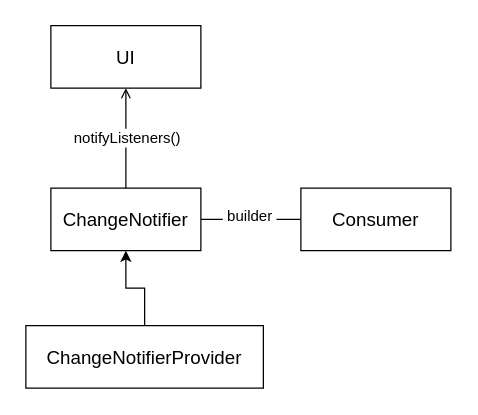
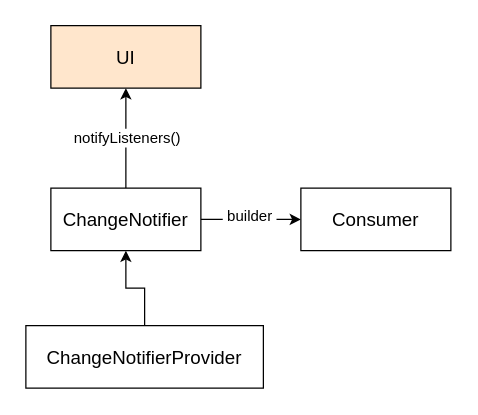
node "UI": fillcolor #ffffff -> #ffe6cc
edge "ChangeNotifier" -> "UI": arrowhead open -> classic
edge "ChangeNotifier" -- "Consumer": arrowhead none -> classic
